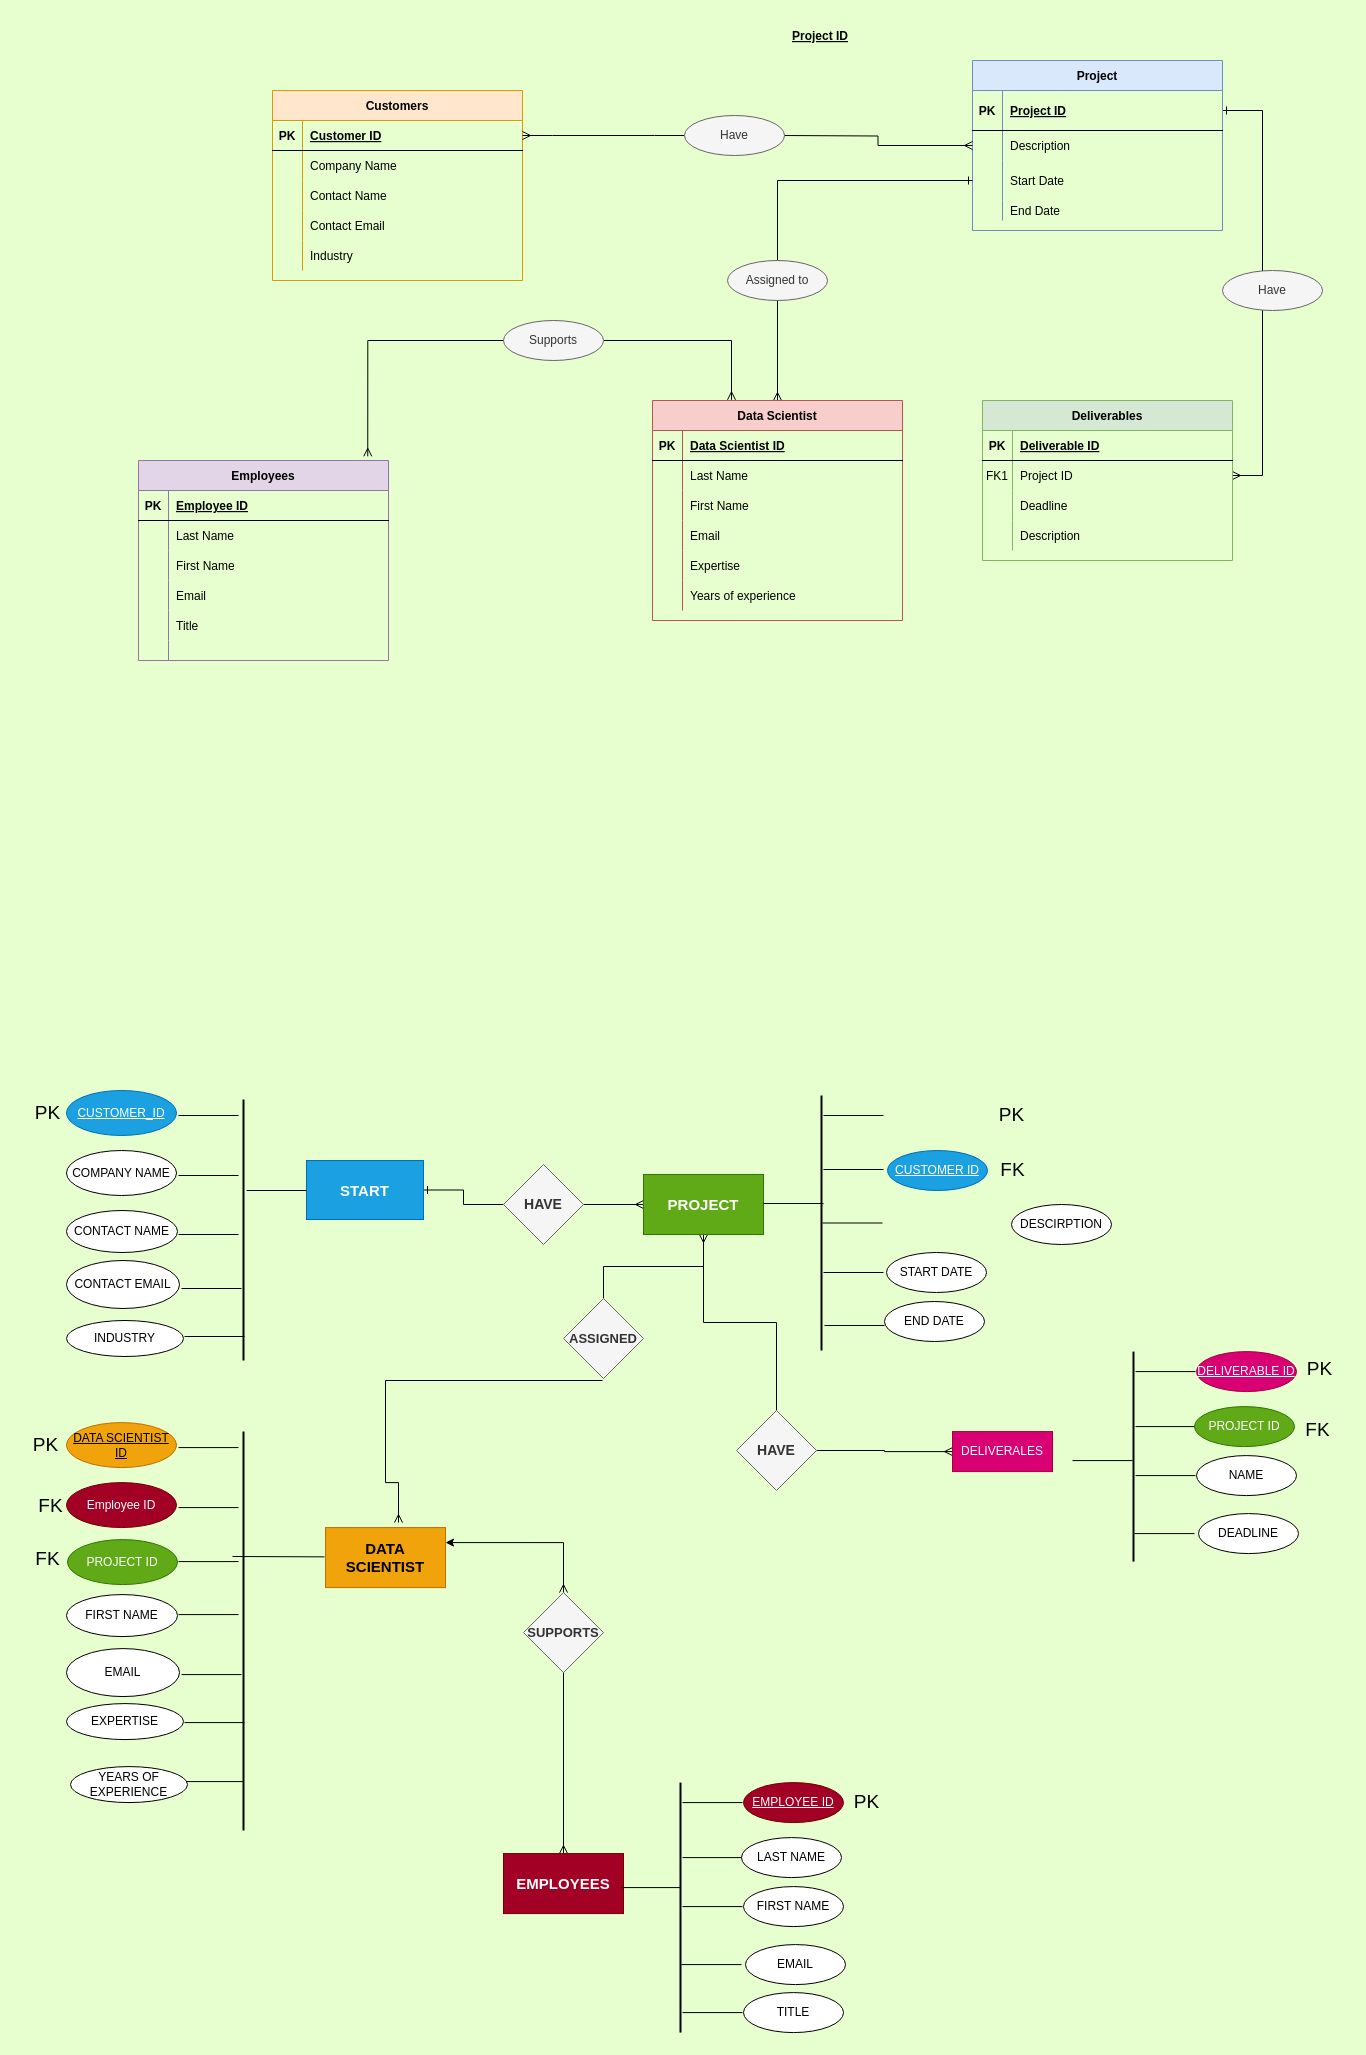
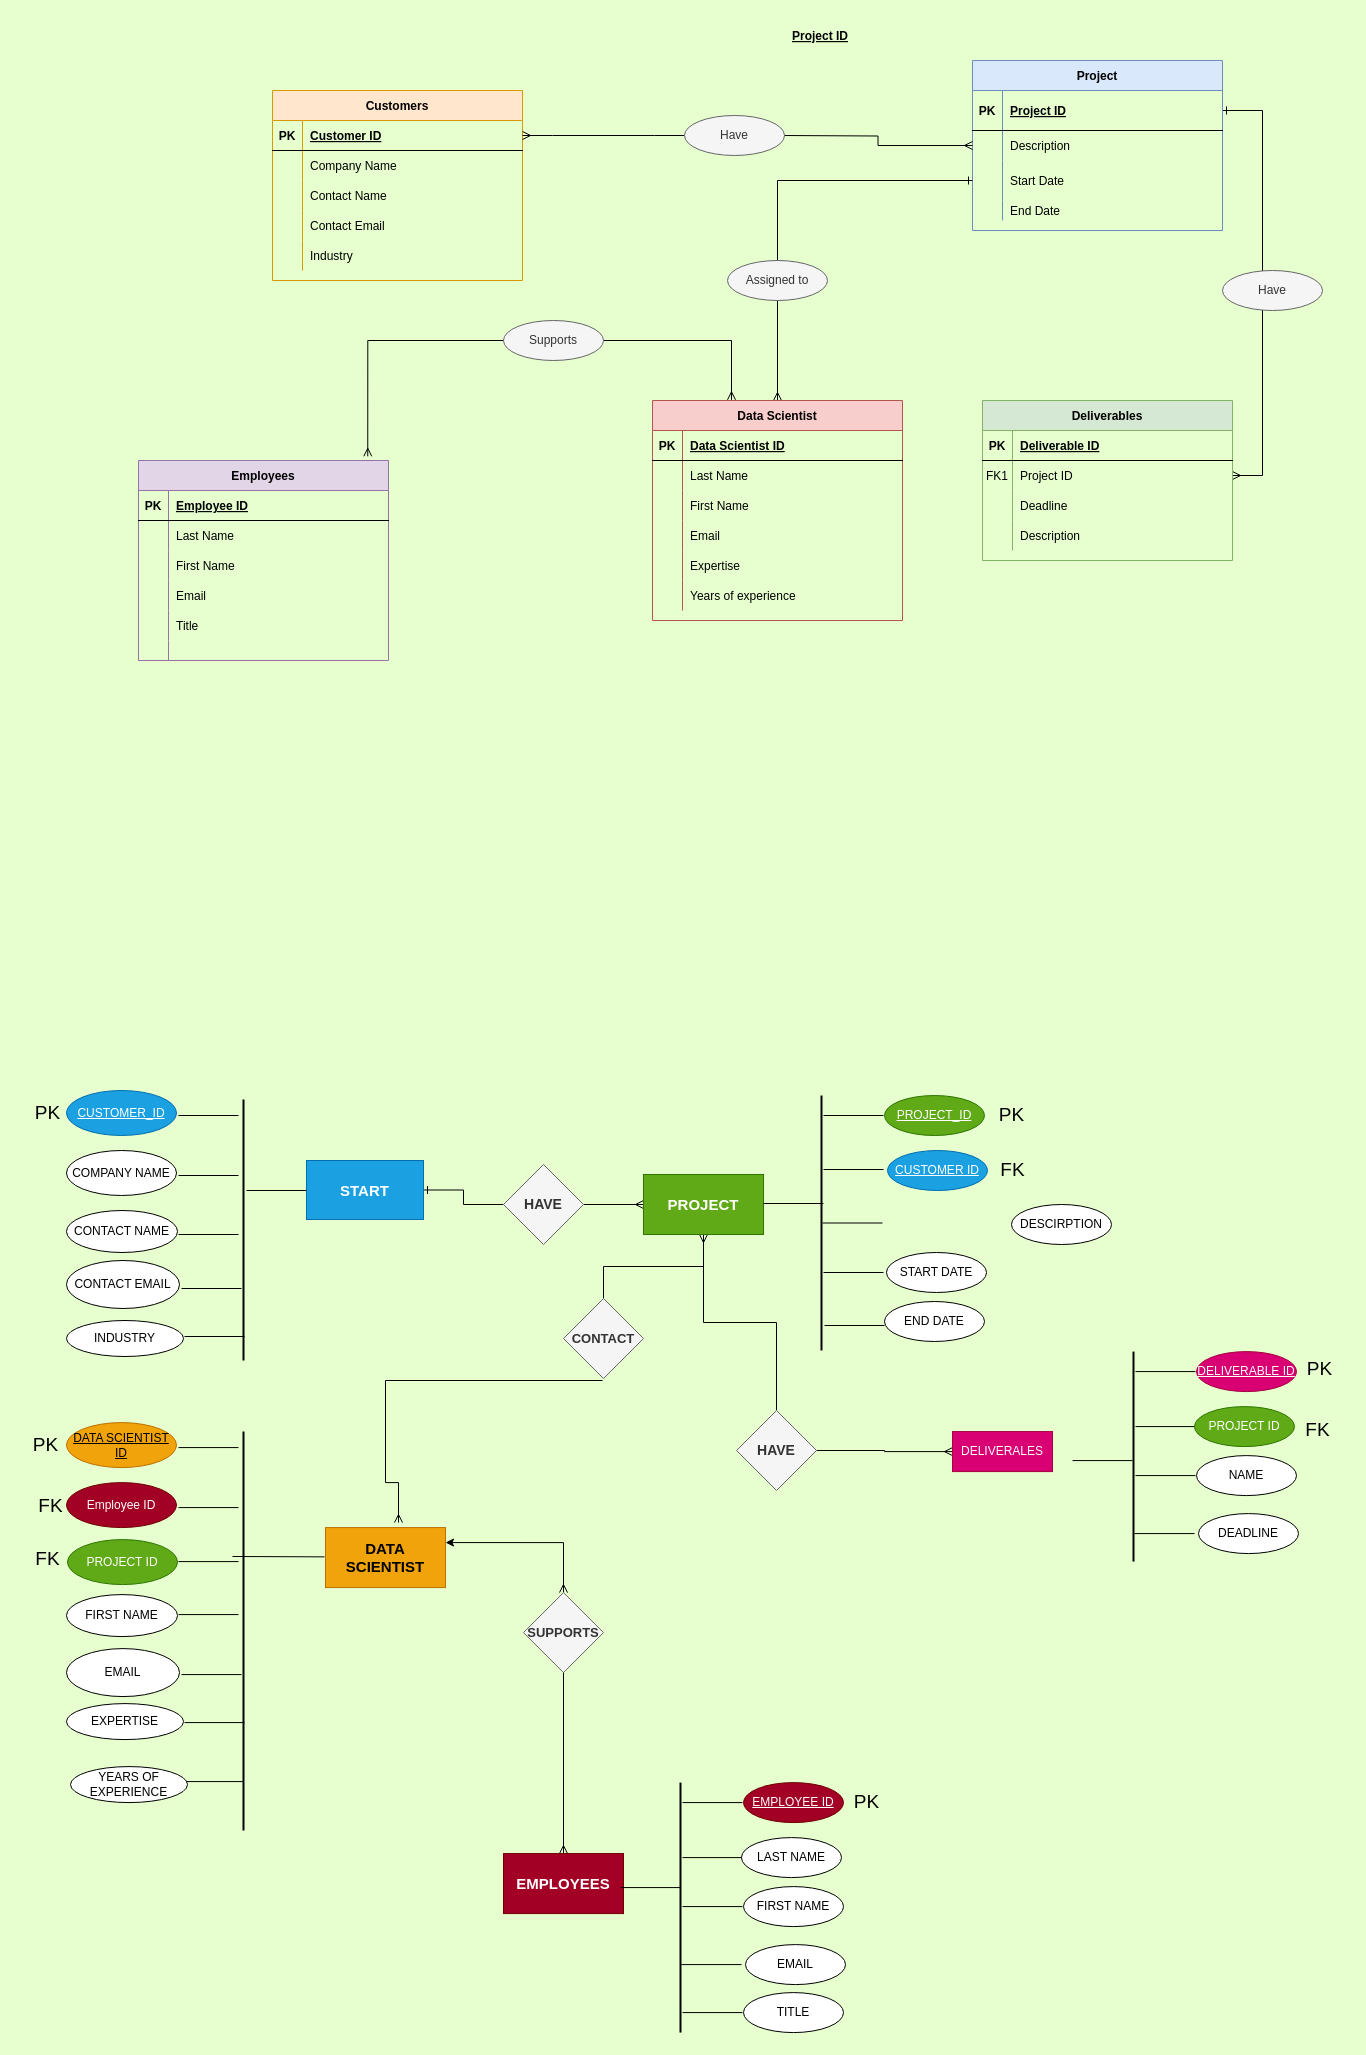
node "PROJECT_ID": added
node "ASSIGNED": label "ASSIGNED" -> "CONTACT"
